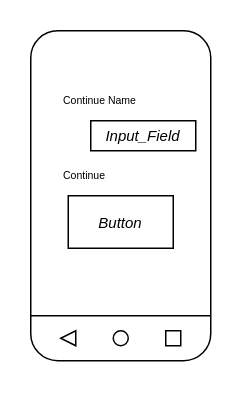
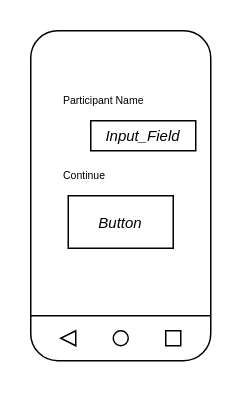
node "Continue Name": label "Continue Name" -> "Participant Name"
